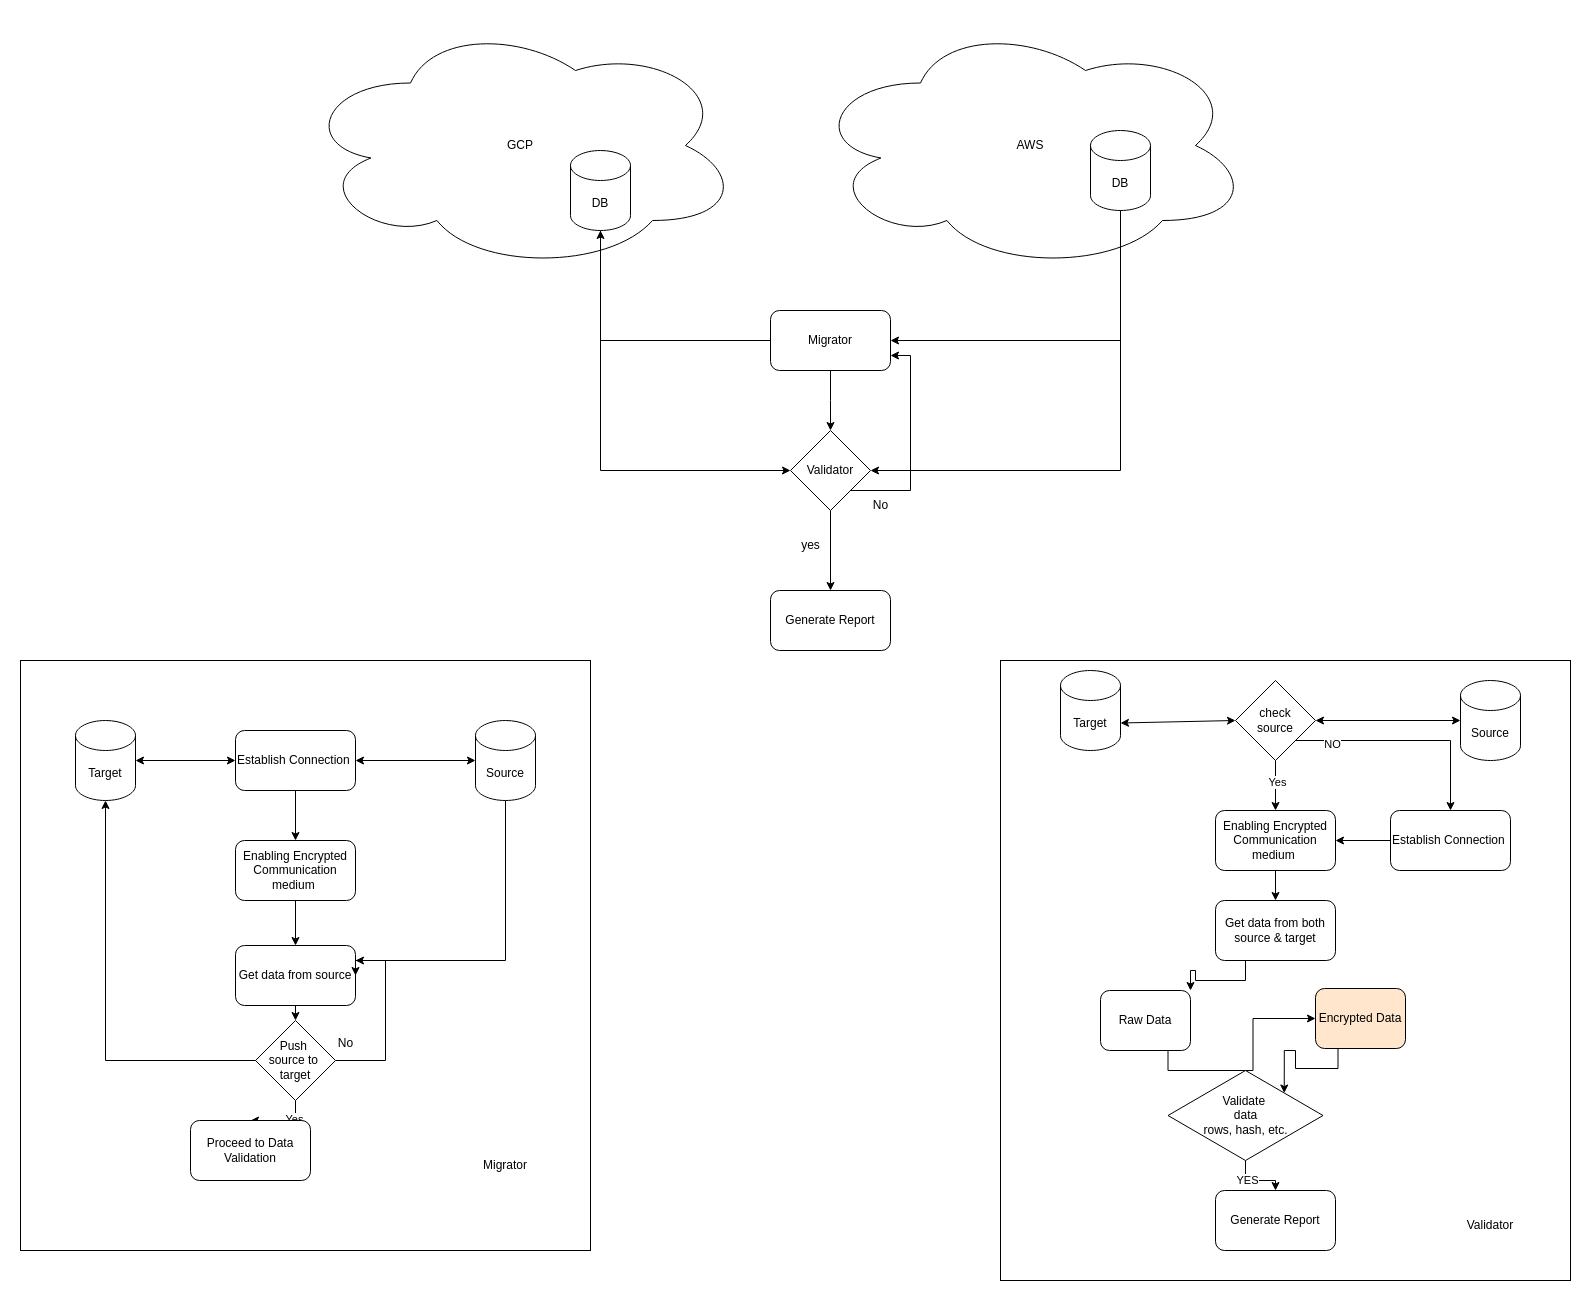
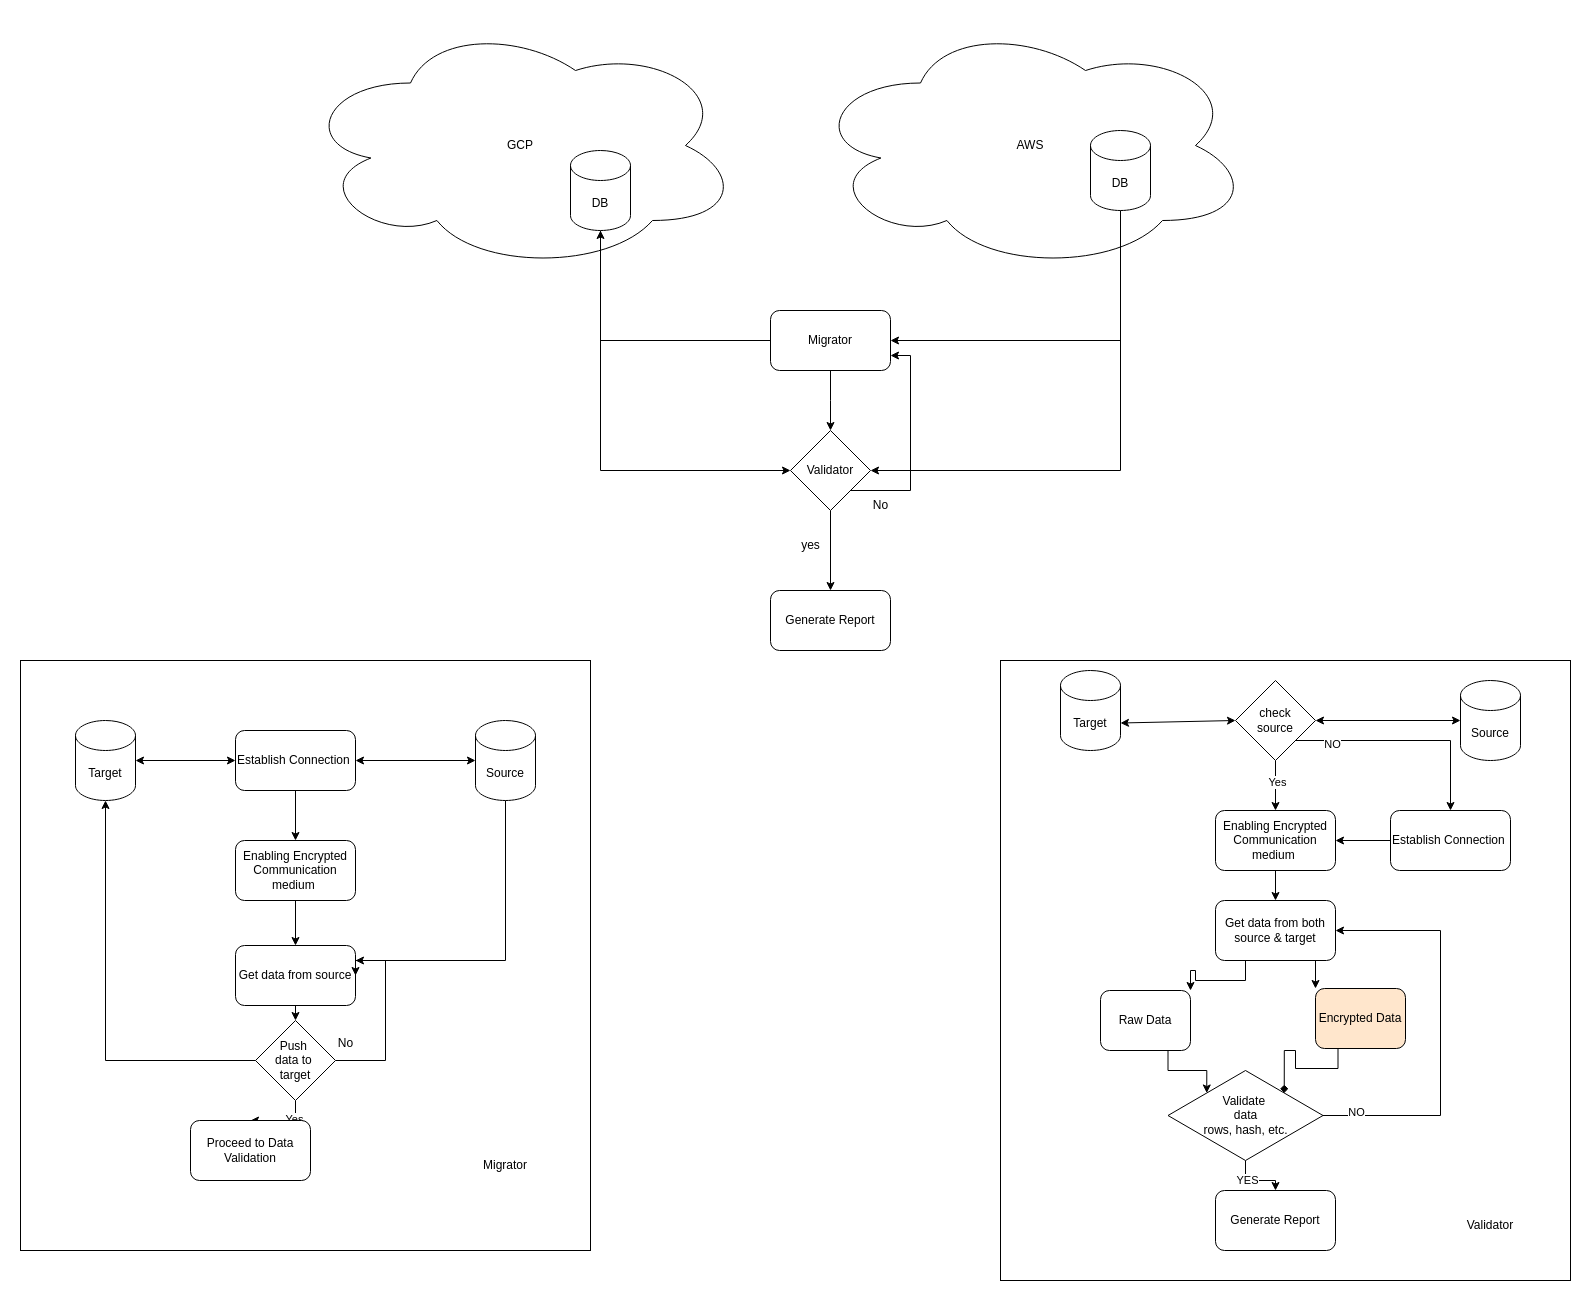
edge "Get data from both source & target" -> "Encrypted Data": added
edge "Validate data rows, hash, etc." -> "Get data from both source & target": added, label "NO"
edge "Raw Data" -> "Encrypted Data": now "Raw Data" -> "Validate data rows, hash, etc."
node "Push source to target": label "Push source to target" -> "Push data to target"
edge "Encrypted Data" -> "Validate data rows, hash, etc.": arrowhead classic -> diamond
